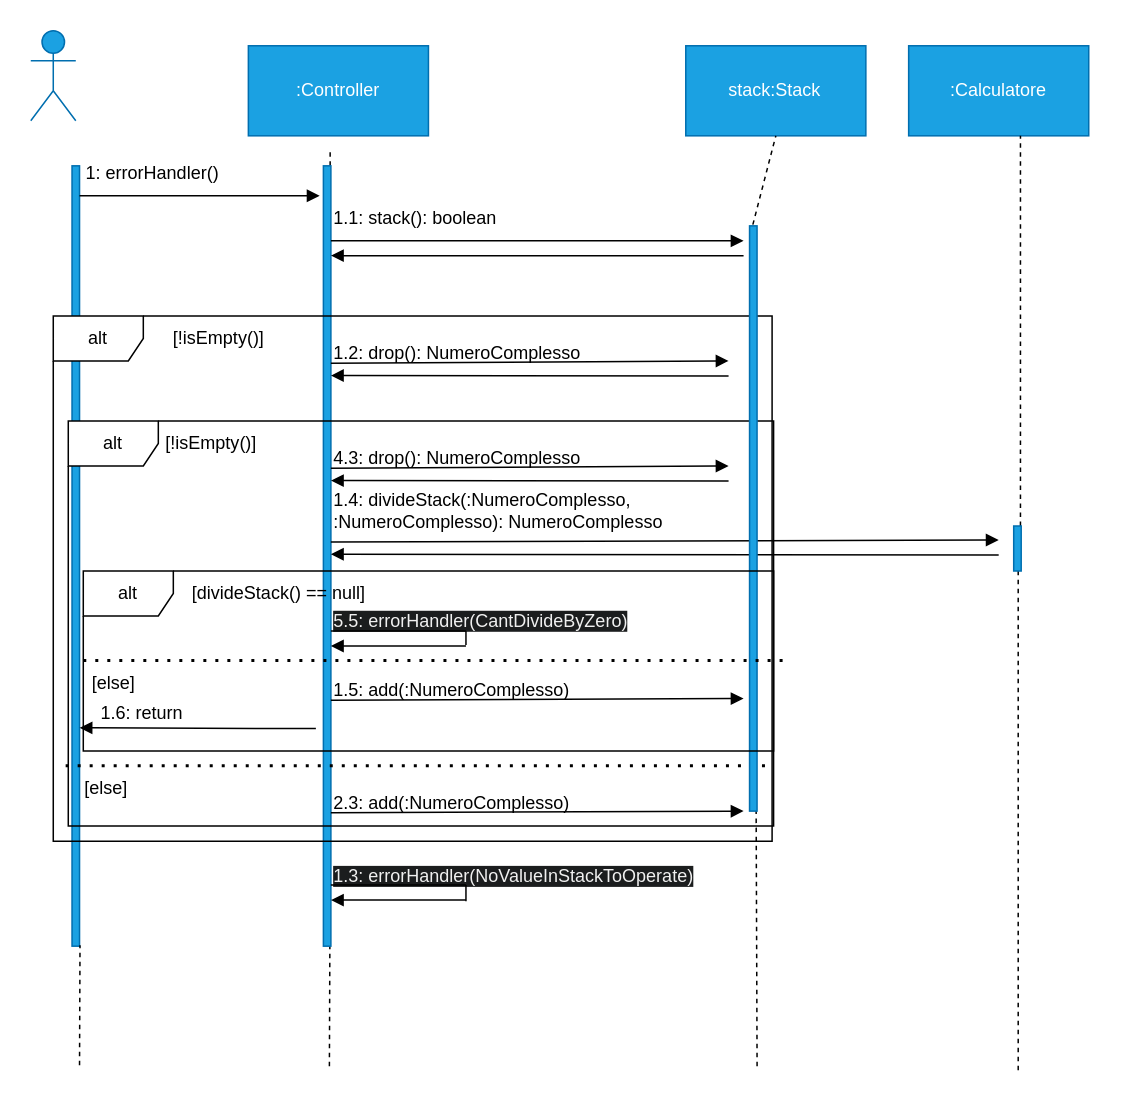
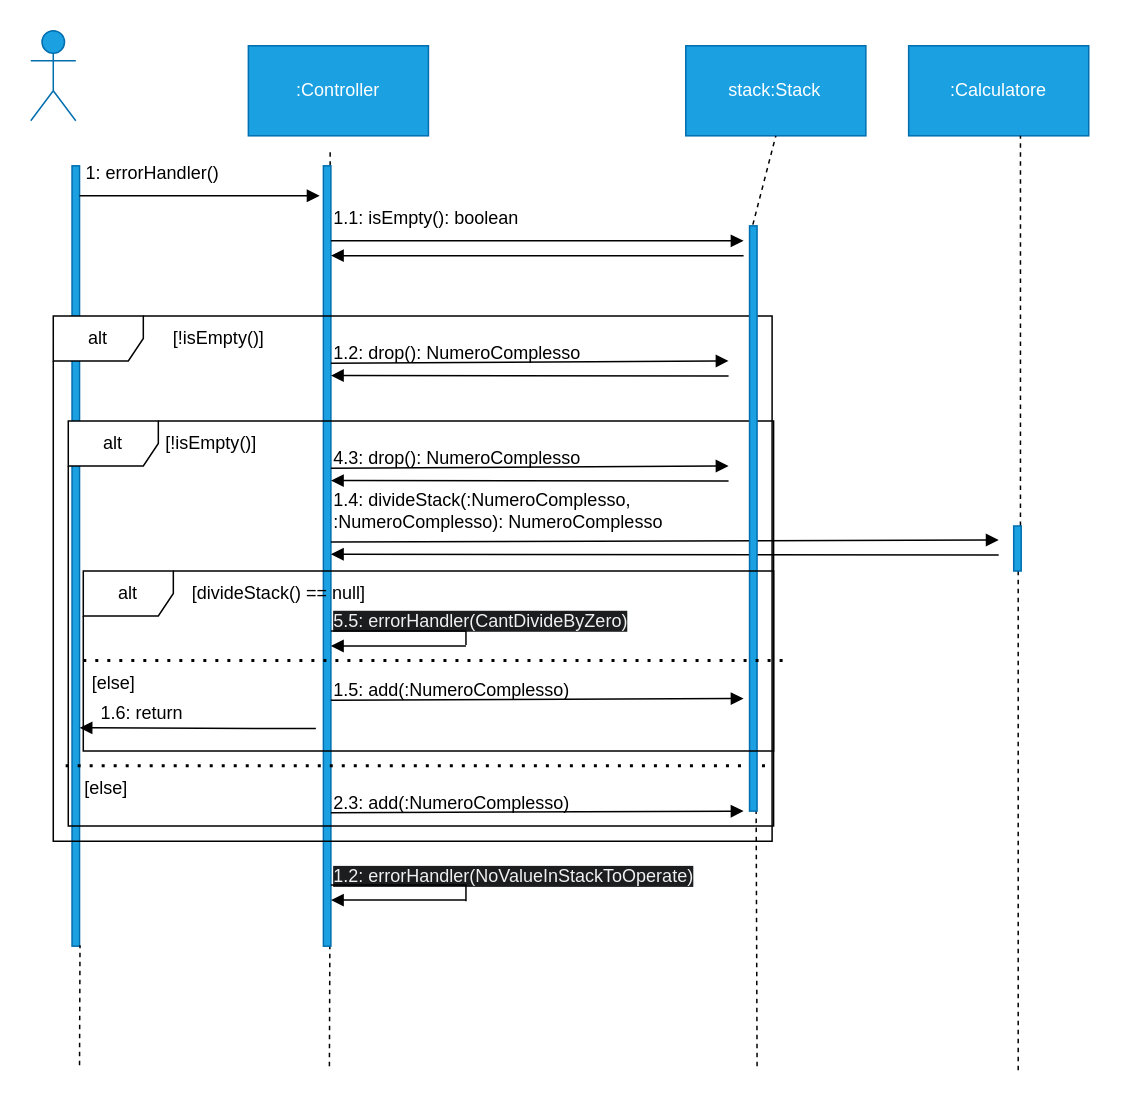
node "1.1: stack(): boolean": label "1.1: stack(): boolean" -> "1.1: isEmpty(): boolean"
node "1.3: errorHandler(NoValueInStackToOperate)": label "1.3: errorHandler(NoValueInStackToOperate)" -> "1.2: errorHandler(NoValueInStackToOperate)"
